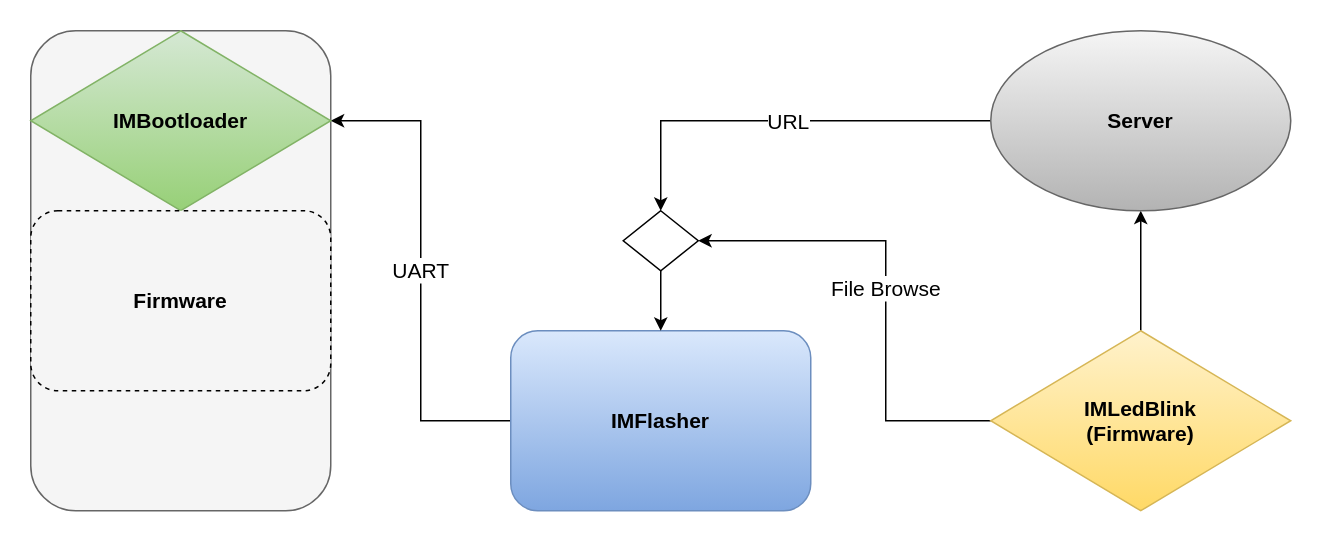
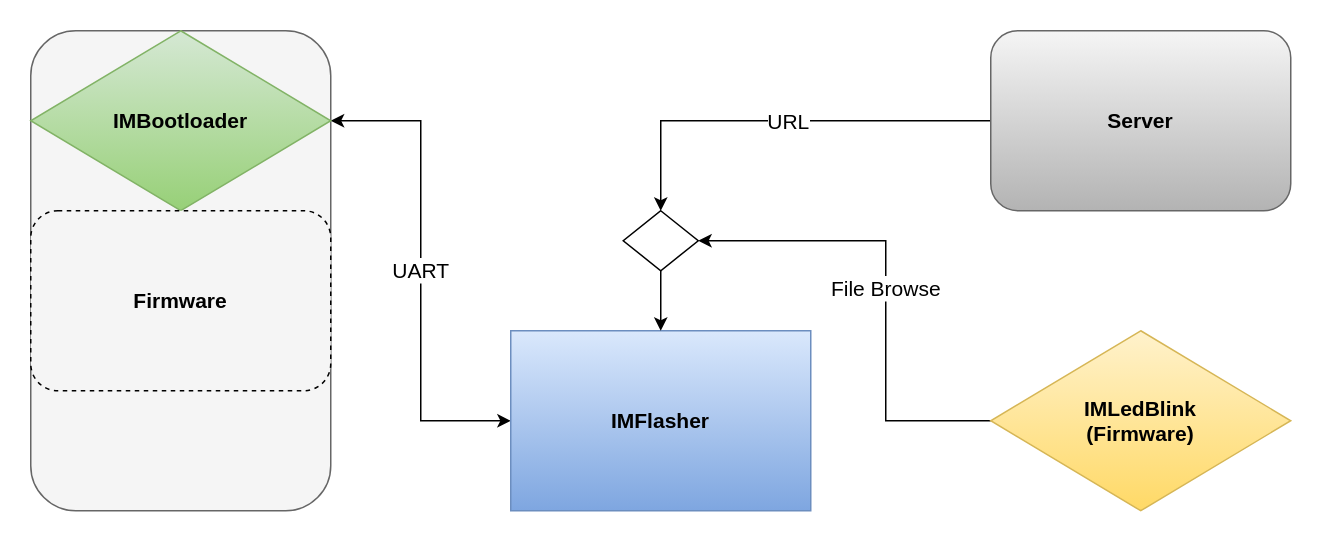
node "Server": shape ellipse -> rounded rectangle
edge "IMLedBlink (Firmware)" -> "Server": removed
edge "IMFlasher" -> "IMBootloader": arrowhead none -> classic
node "IMFlasher": shape rounded rectangle -> rectangle
